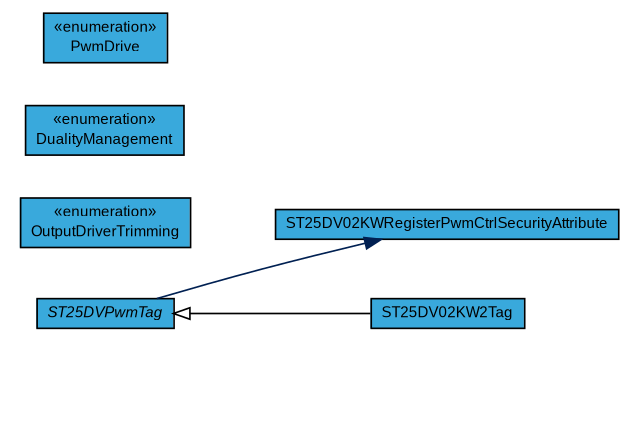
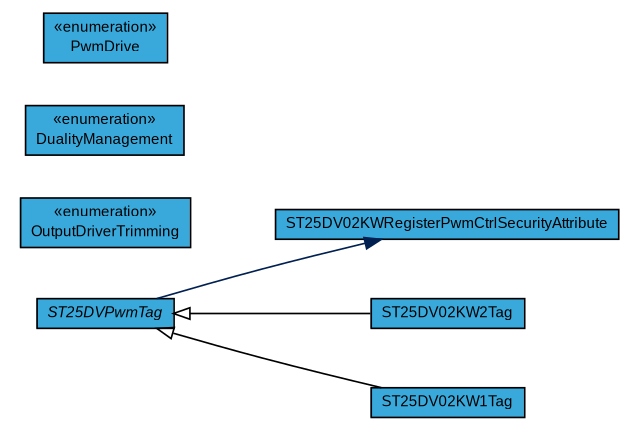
node "ST25DV02KW1Tag": added
